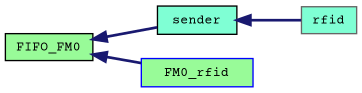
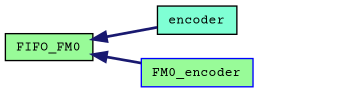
node "sender": label "sender" -> "encoder"
node "rfid": removed
node "FM0_rfid": label "FM0_rfid" -> "FM0_encoder"
